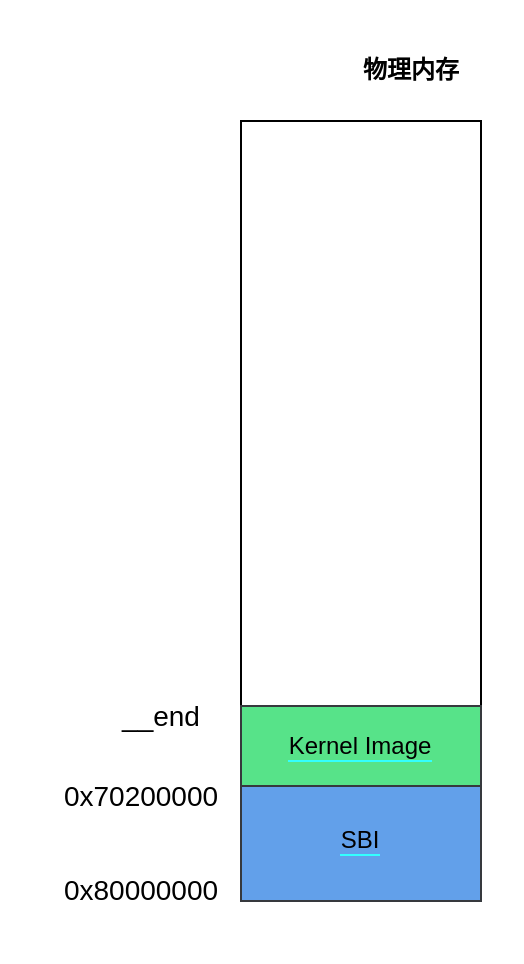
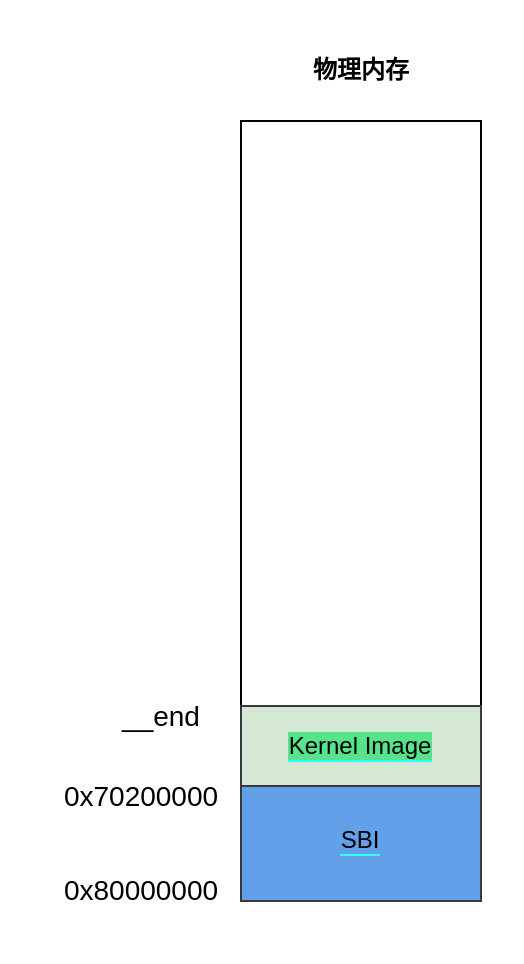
node "物理内存": moved (411, 71) -> (361, 71)
node "Kernel Image": fillcolor #57e389 -> #d5e8d4
